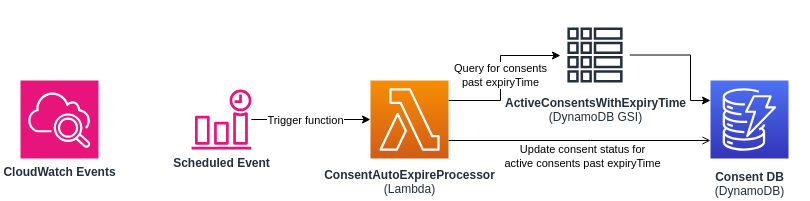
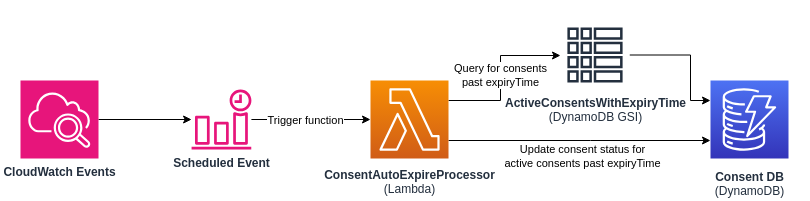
edge "CloudWatch Events" -> "Scheduled Event": added
edge "ConsentAutoExpireProcessor (Lambda)" -> "Consent DB (DynamoDB)": arrowhead open -> classic
